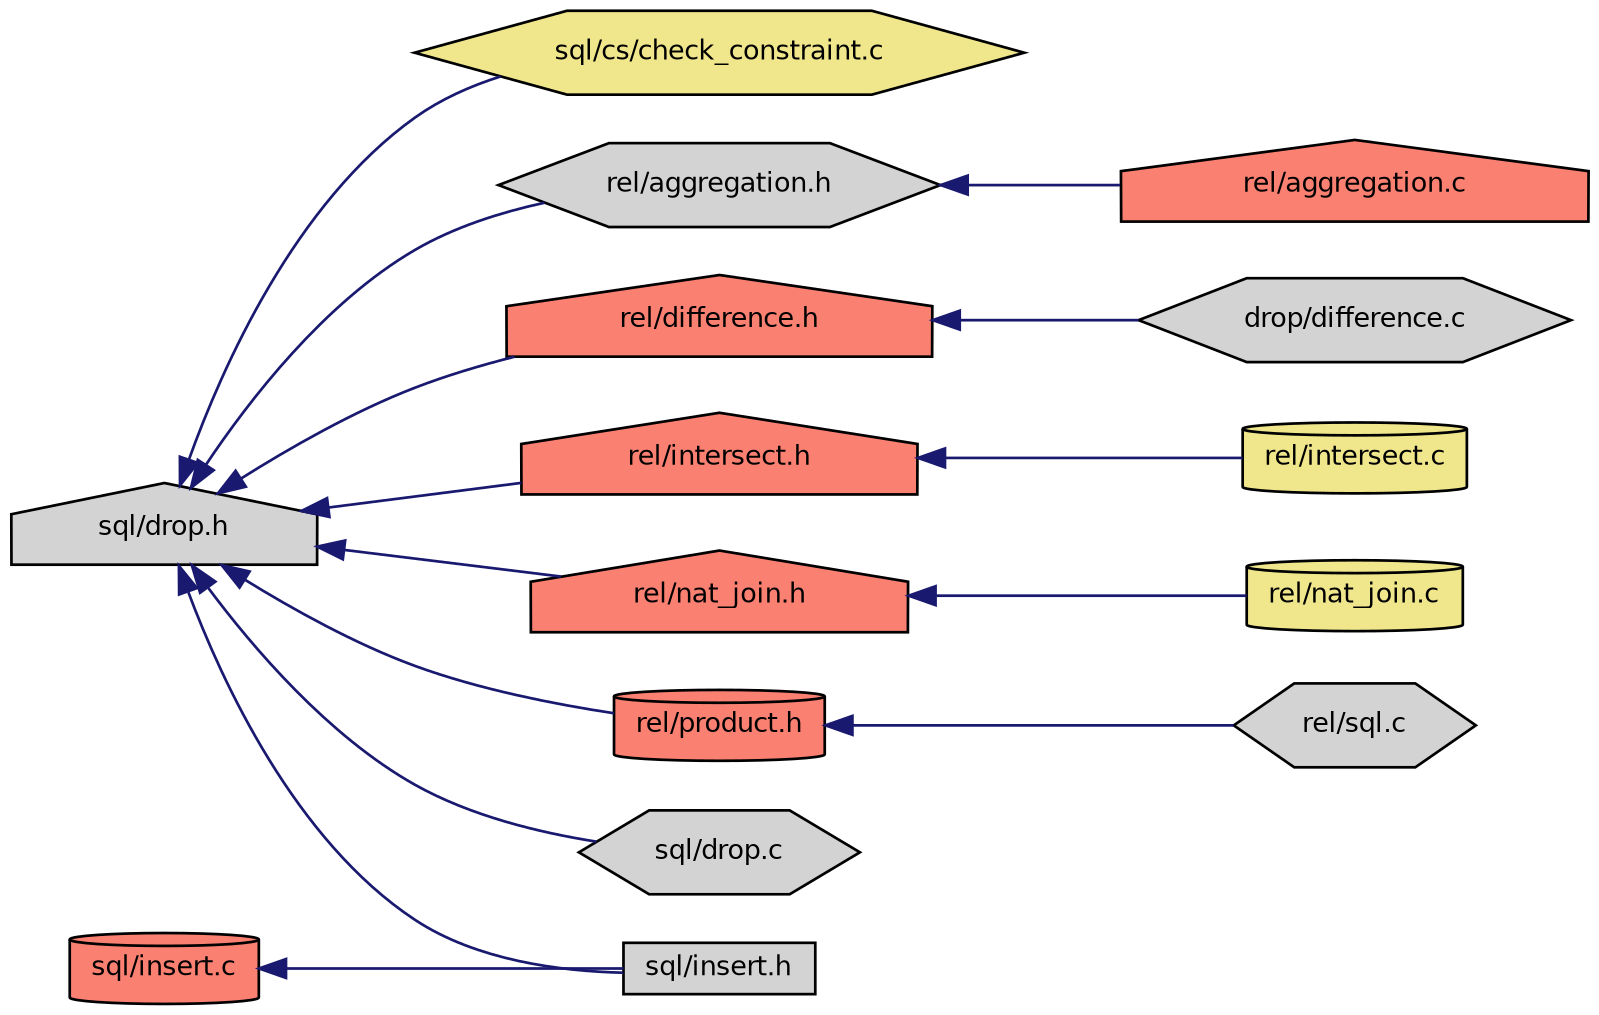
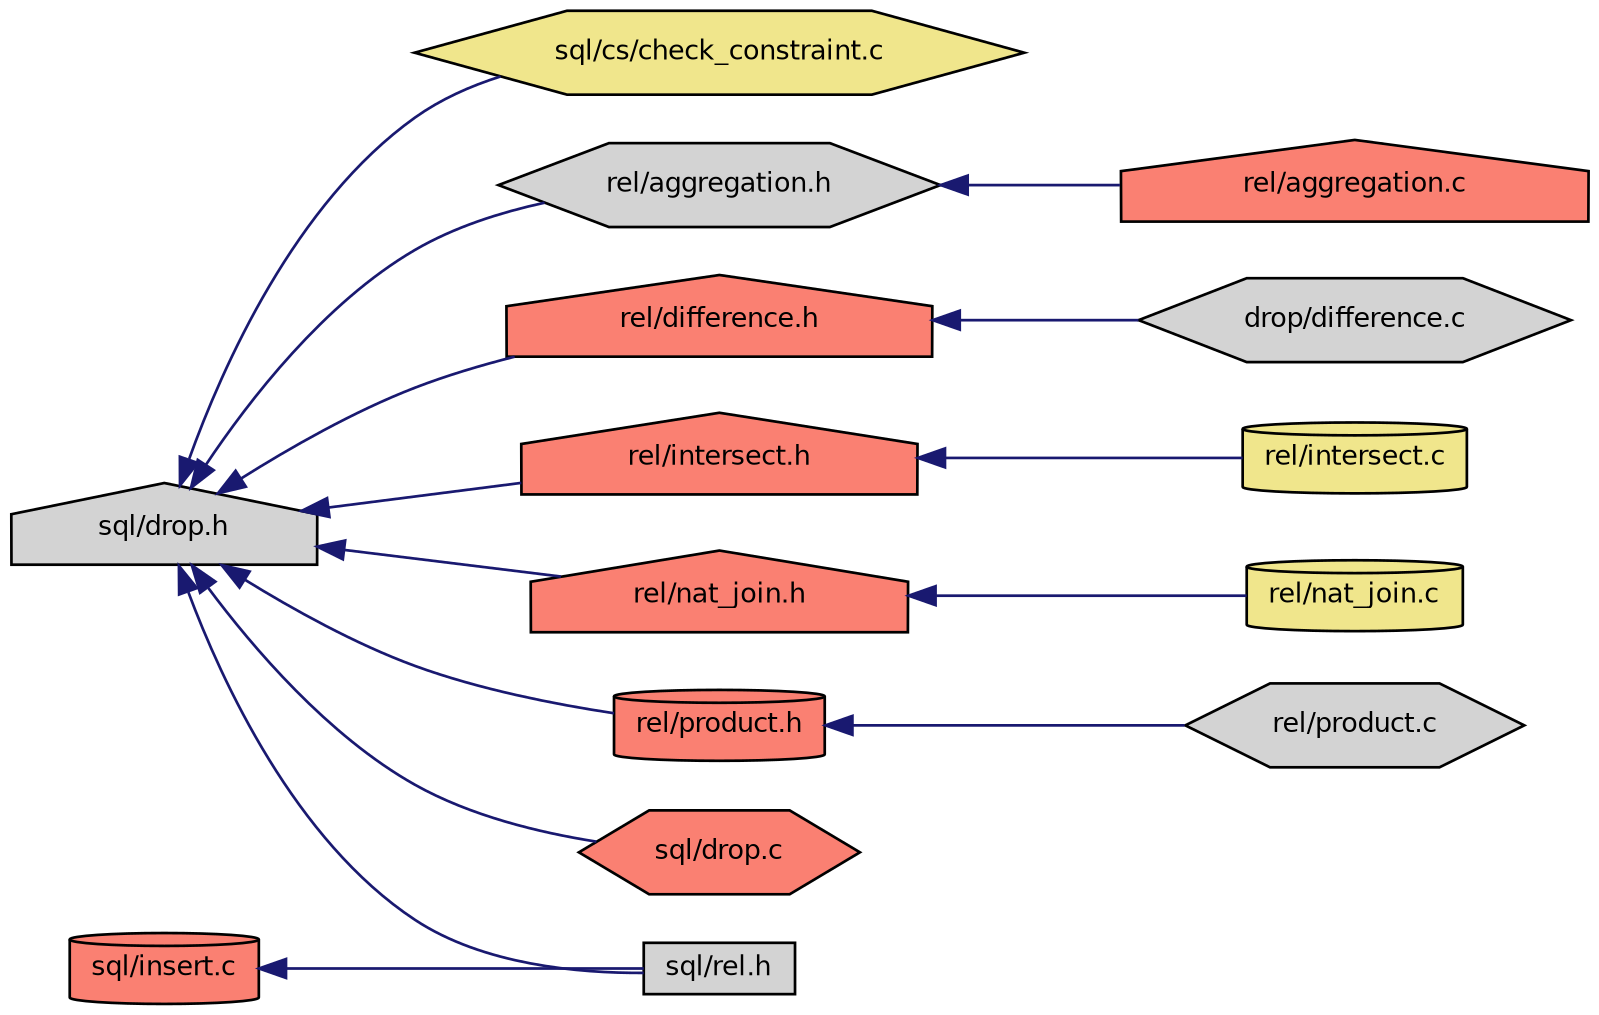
node "rel/sql.c": label "rel/sql.c" -> "rel/product.c"
node "sql/drop.c": fillcolor lightgrey -> salmon
node "sql/insert.h": label "sql/insert.h" -> "sql/rel.h"
